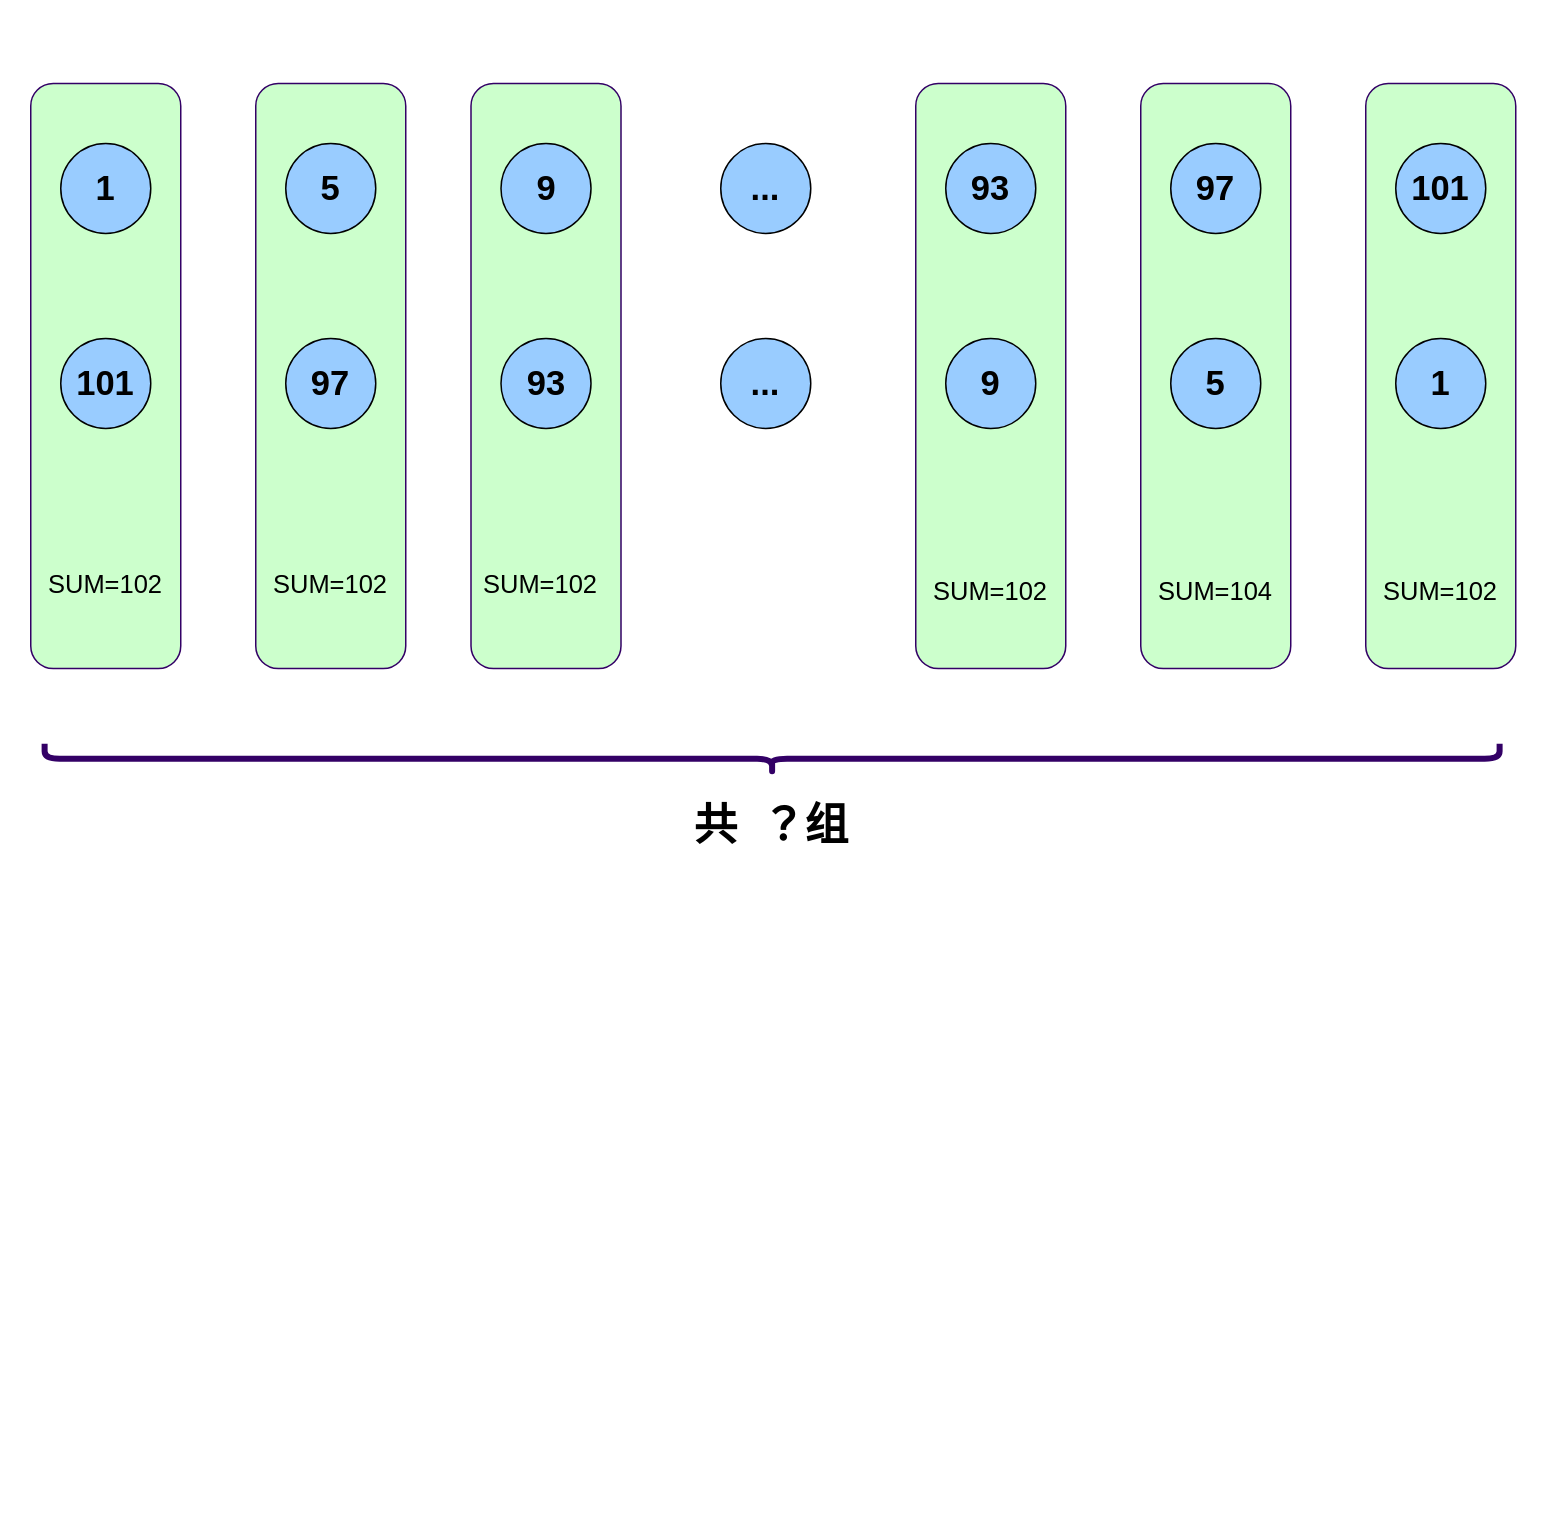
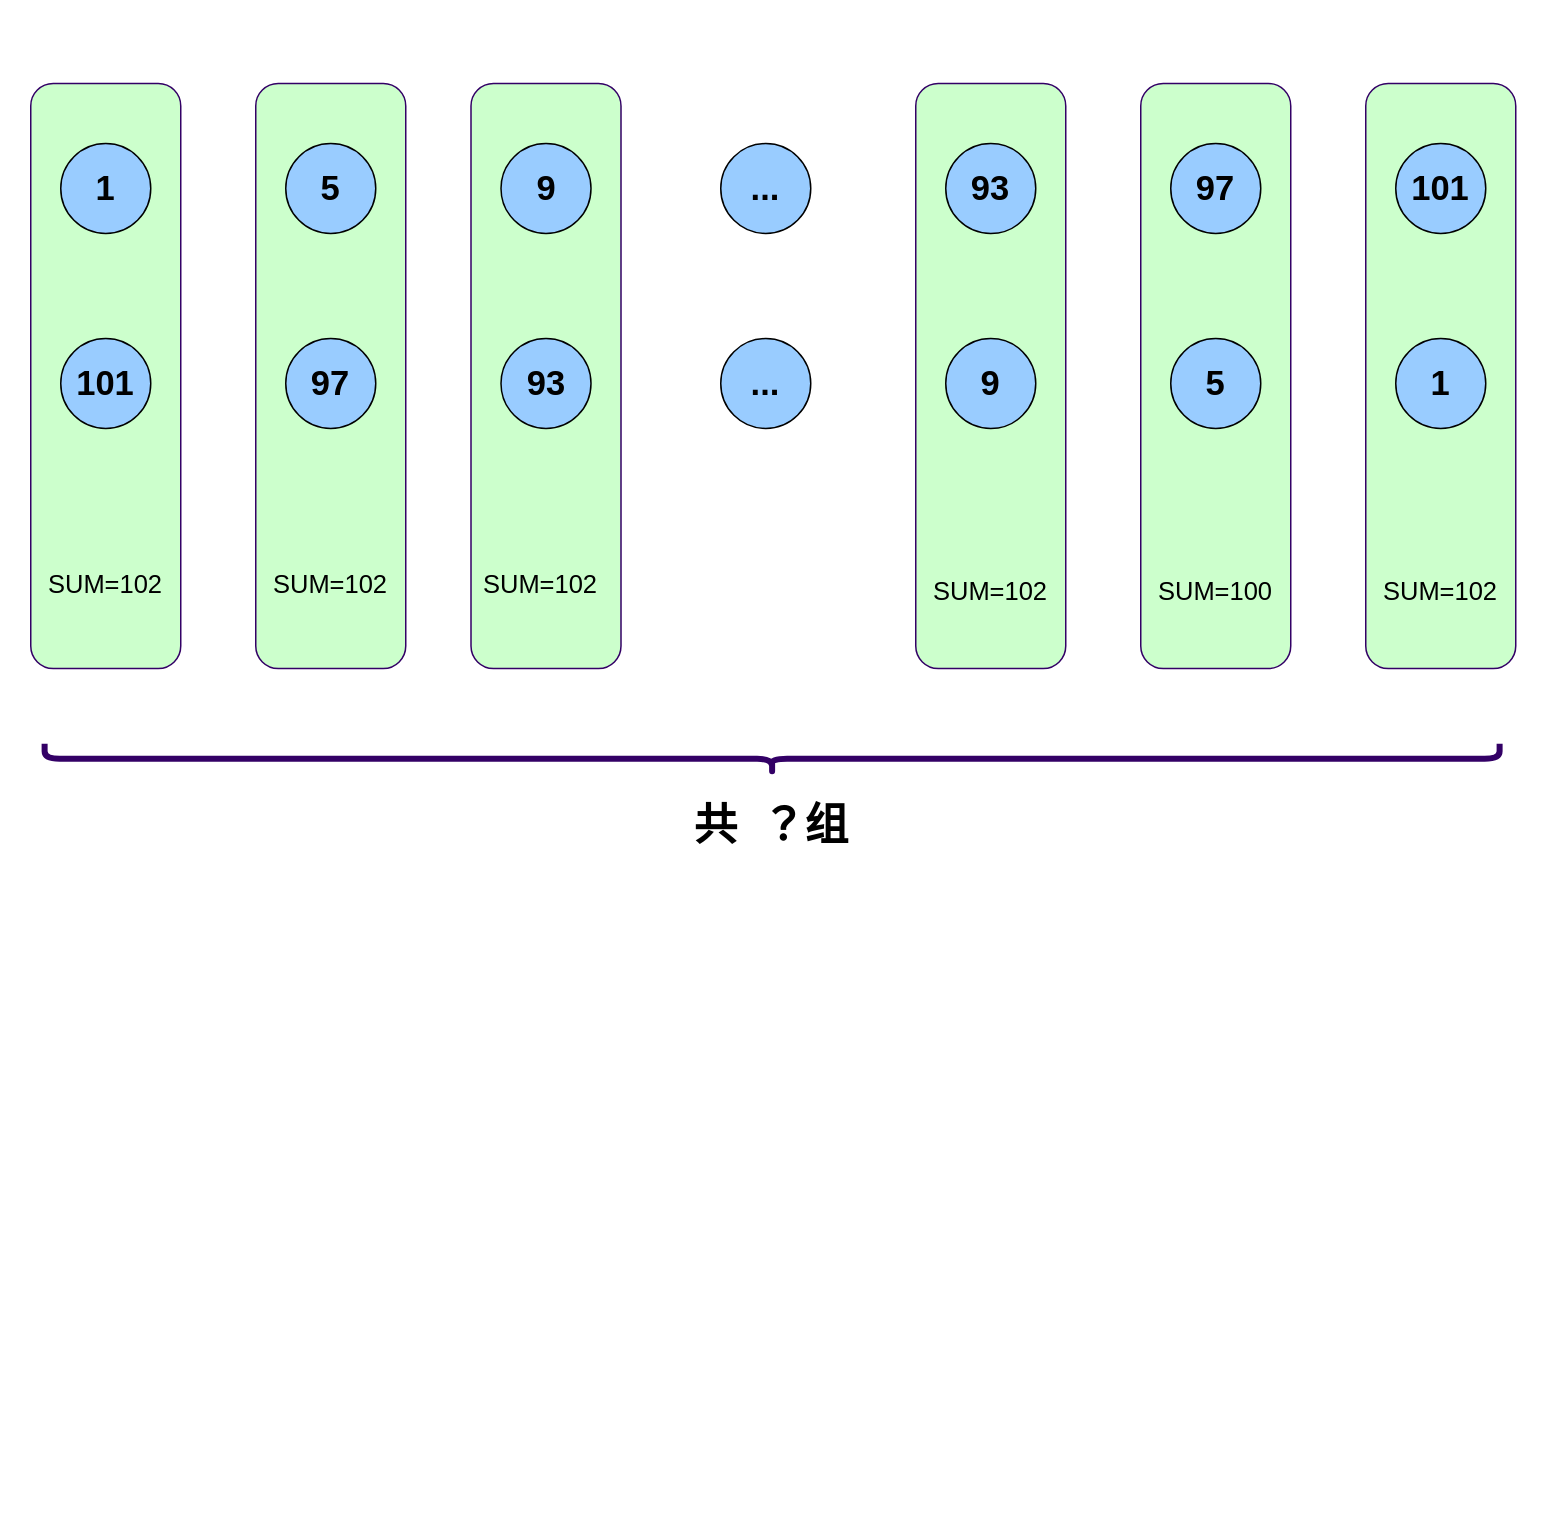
node "SUM=104": label "SUM=104" -> "SUM=100"
